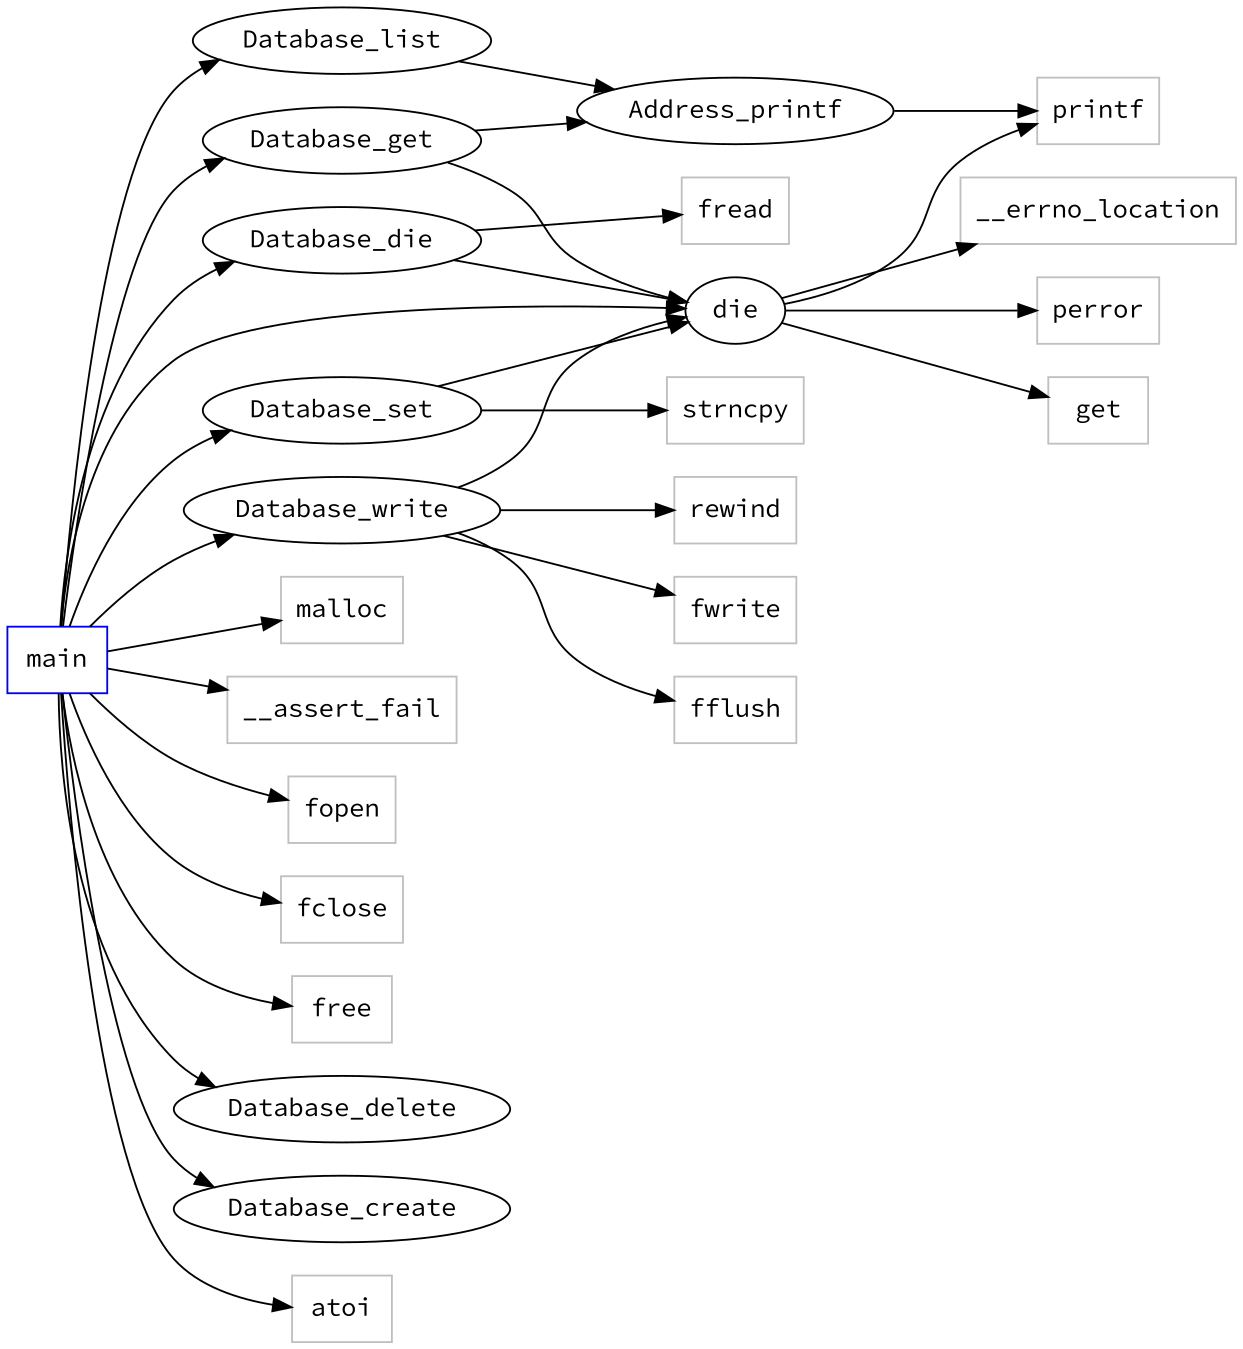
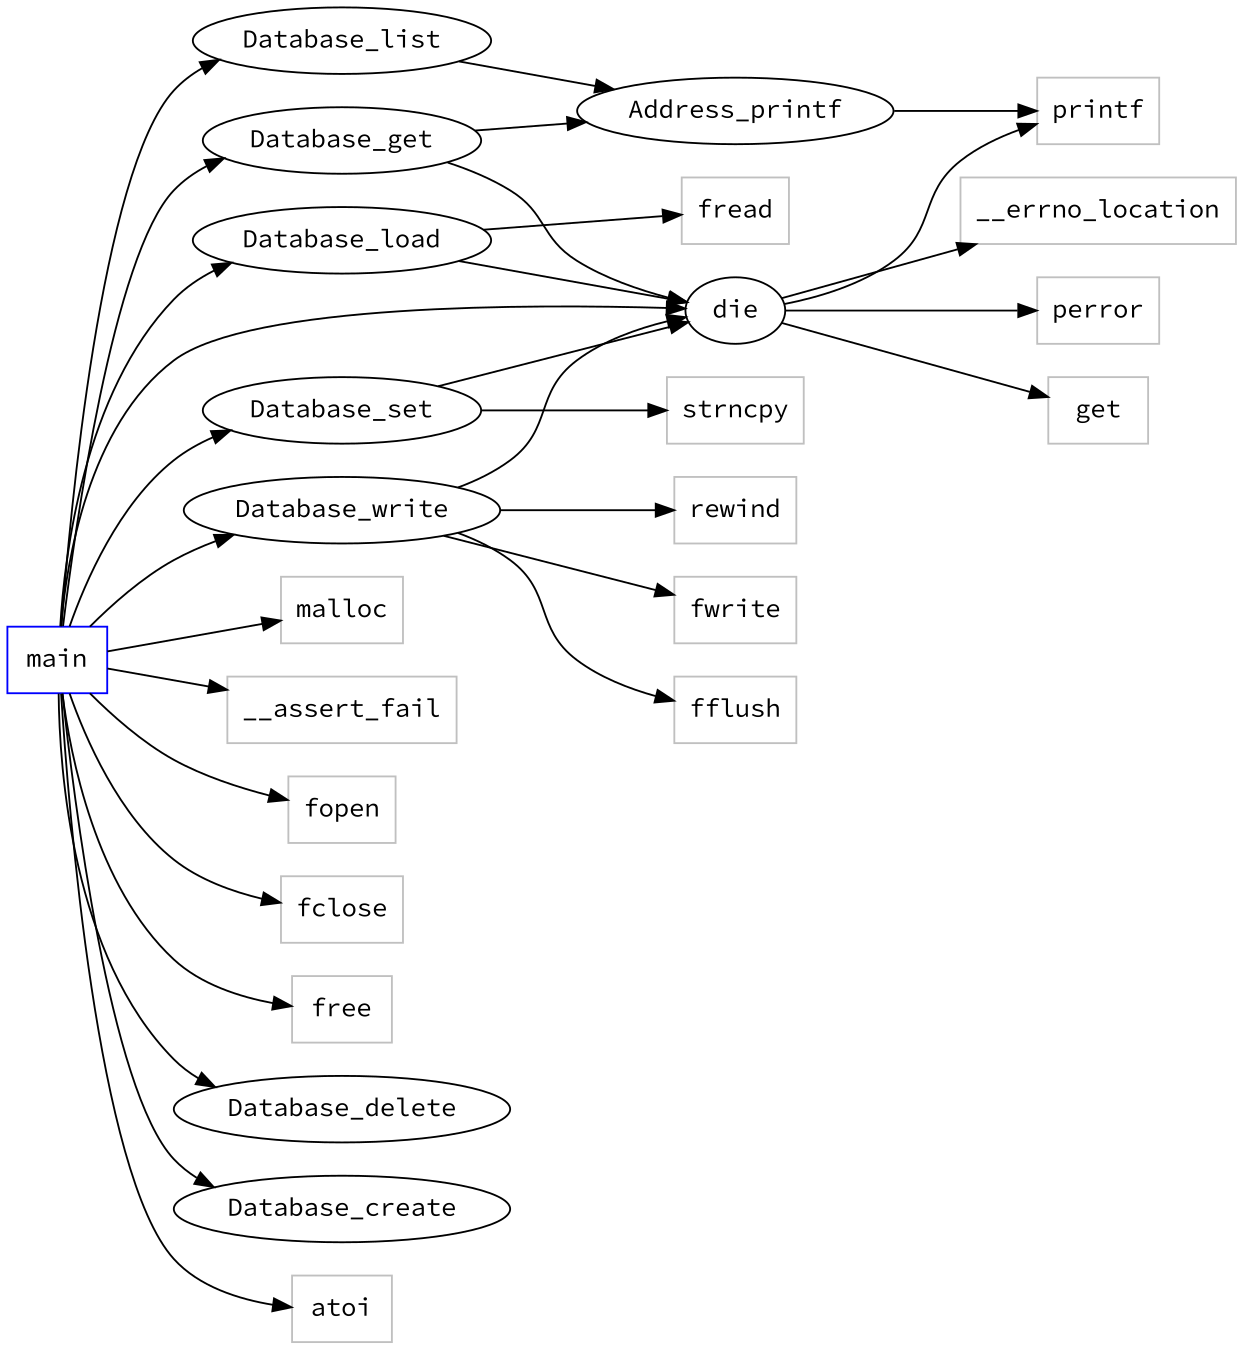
node "Database_die": label "Database_die" -> "Database_load"
